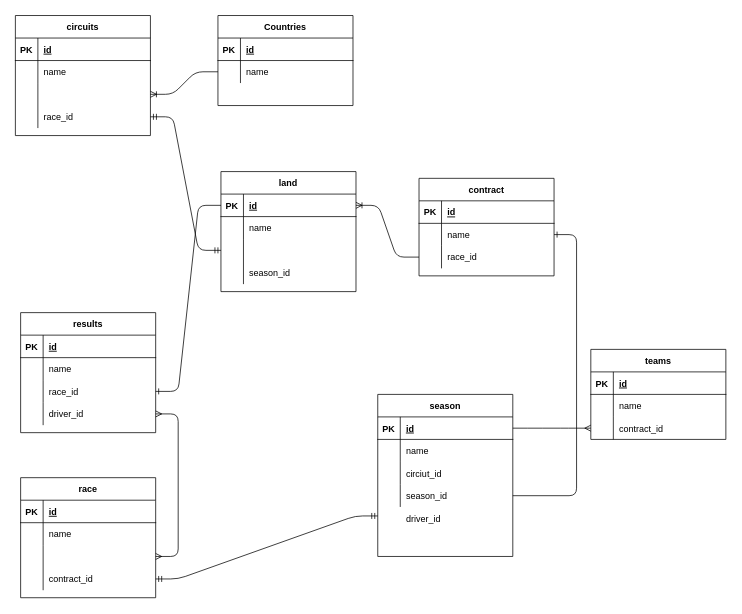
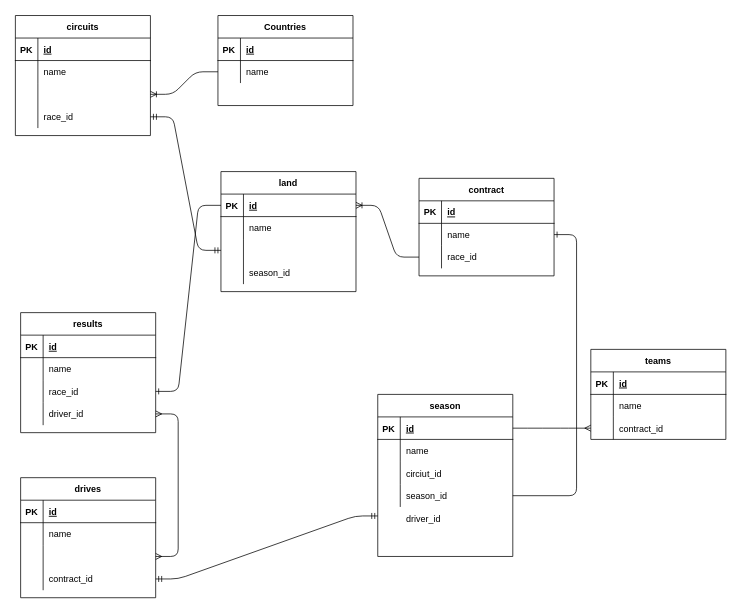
node "race": label "race" -> "drives"
